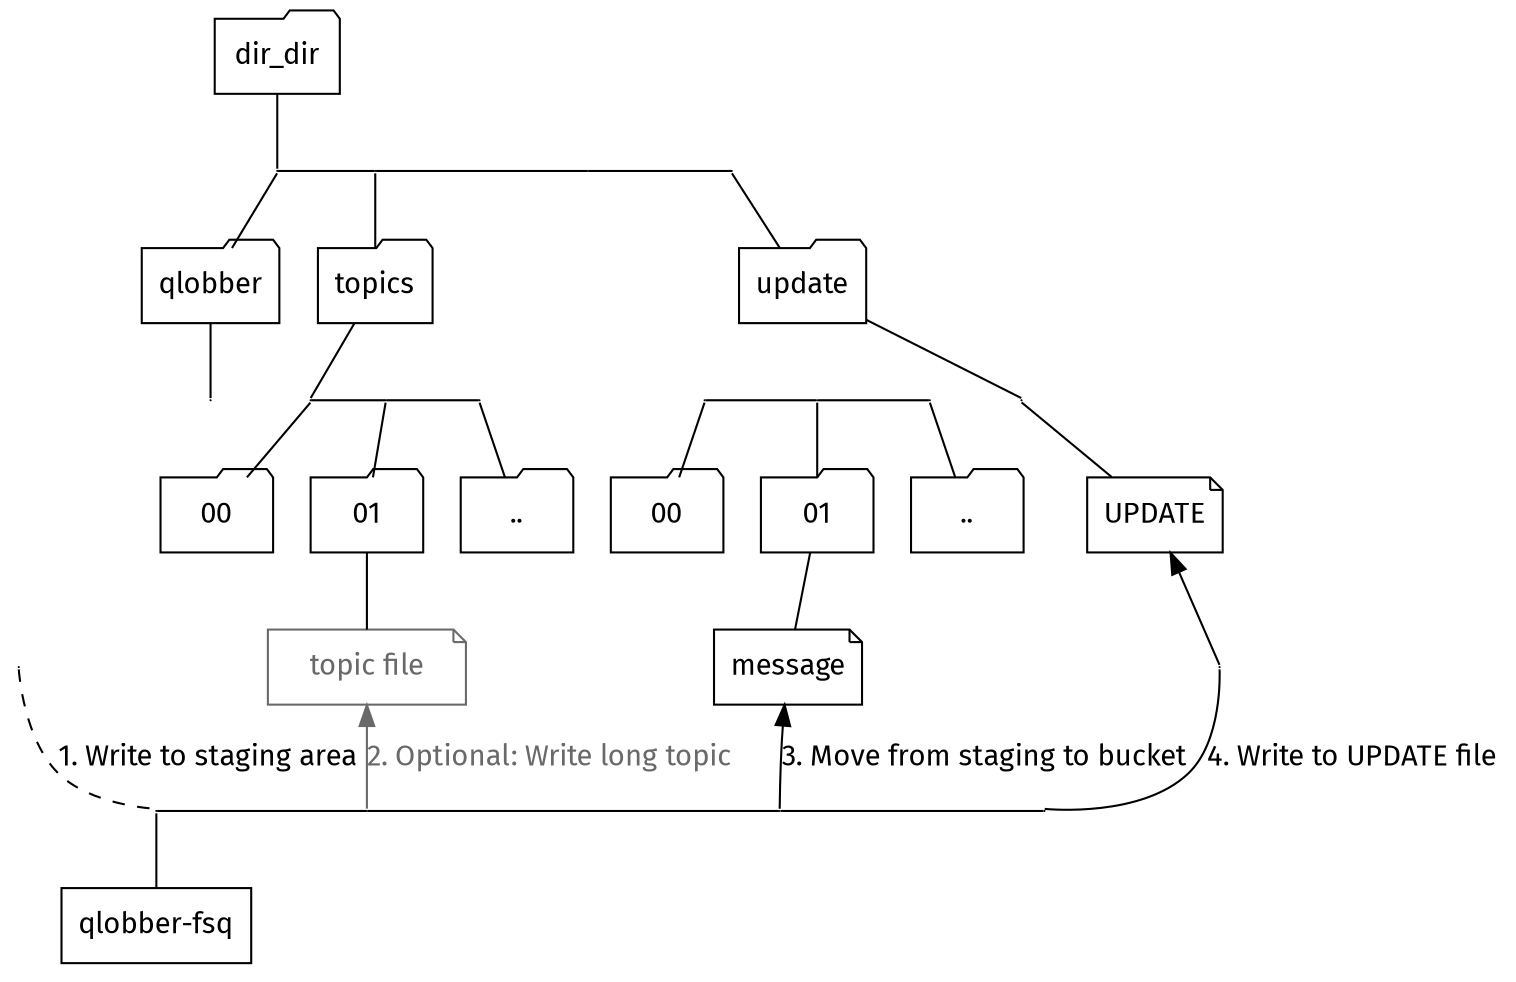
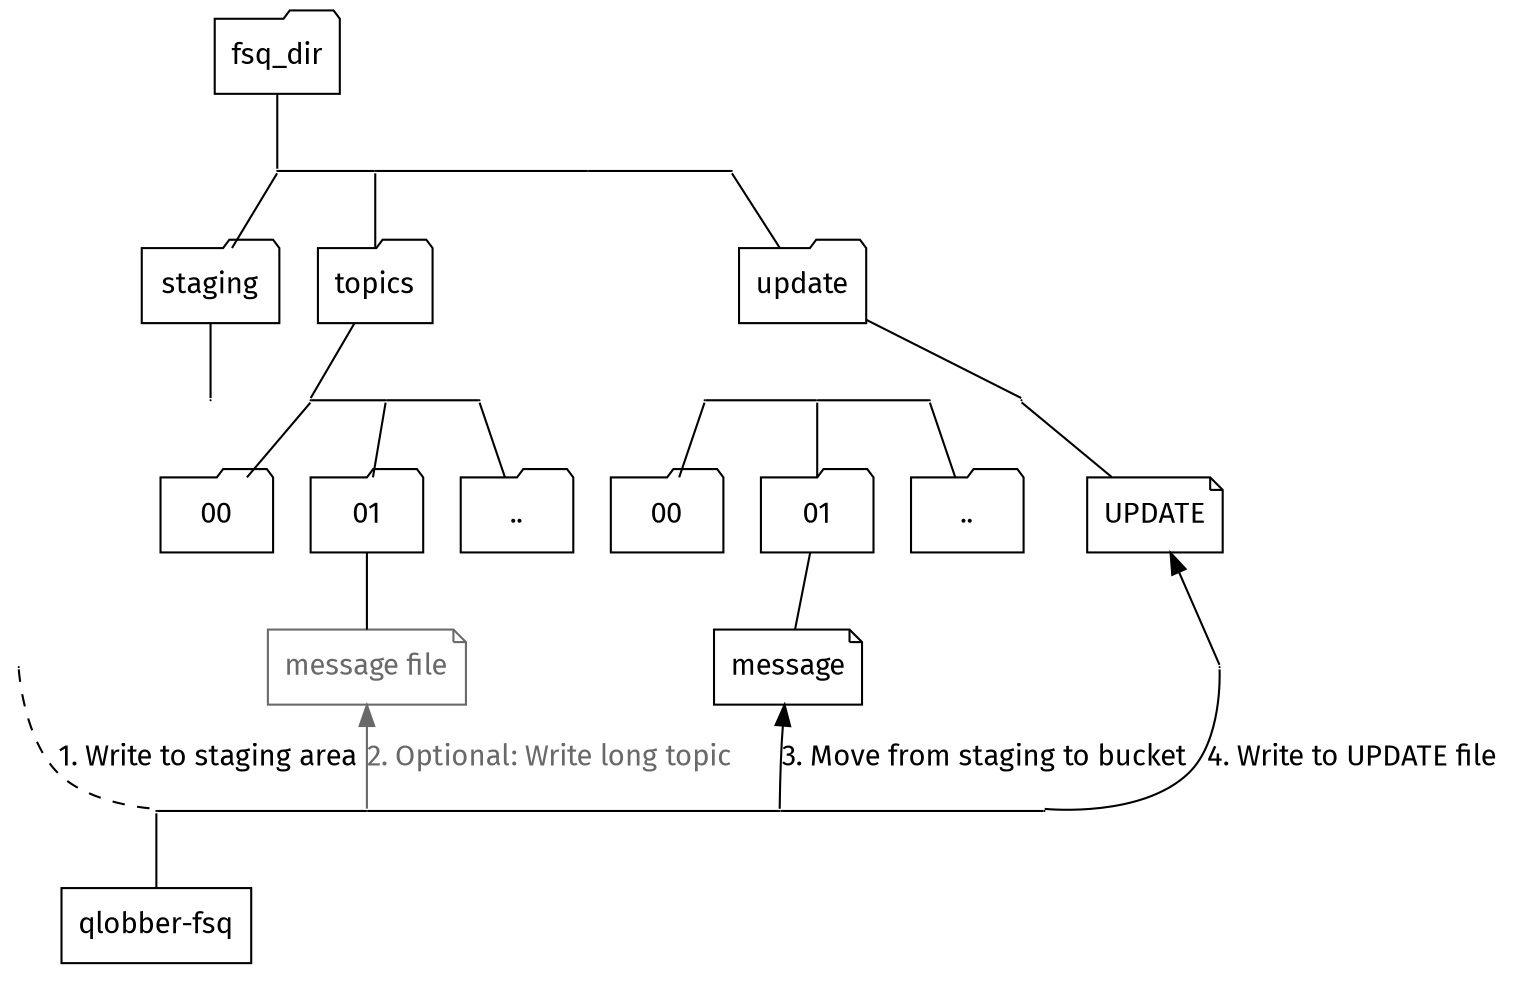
node "dir_dir": label "dir_dir" -> "fsq_dir"
node "qlobber": label "qlobber" -> "staging"
node "topic file": label "topic file" -> "message file"
